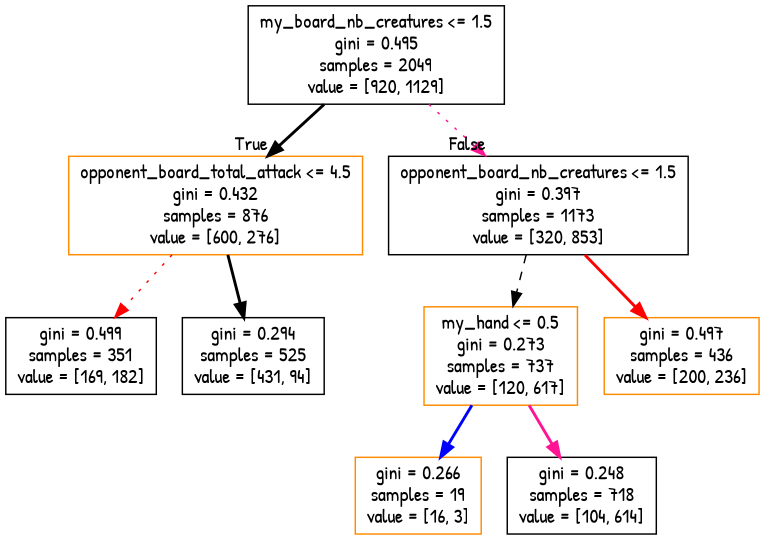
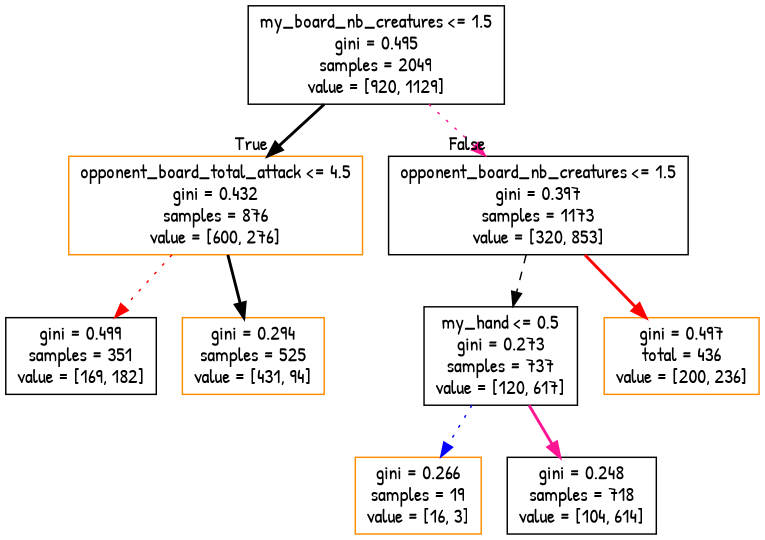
node "gini = 0.294 samples = 525 value = [431, 94]": color black -> darkorange
node "my_hand <= 0.5 gini = 0.273 samples = 737 value = [120, 617]": color darkorange -> black
node "gini = 0.497 samples = 436 value = [200, 236]": label "gini = 0.497 samples = 436 value = [200, 236]" -> "gini = 0.497 total = 436 value = [200, 236]"
edge "my_hand <= 0.5 gini = 0.273 samples = 737 value = [120, 617]" -> "gini = 0.266 samples = 19 value = [16, 3]": style bold -> dotted
